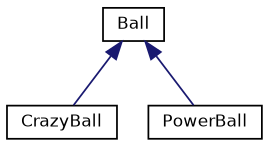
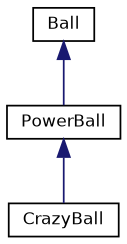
edge "CrazyBall" -> "Ball": now "CrazyBall" -> "PowerBall"
